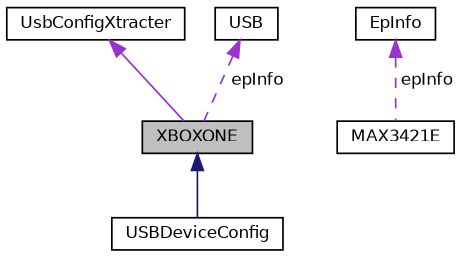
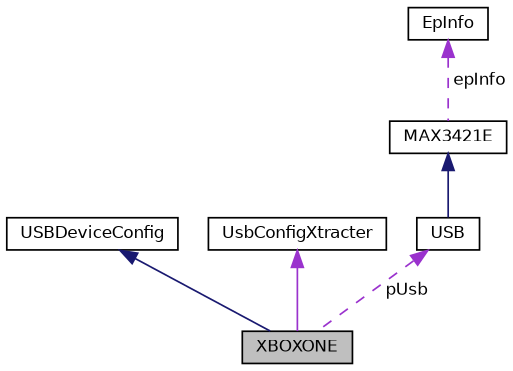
edge "XBOXONE" -> "USB": label " epInfo" -> " pUsb"
edge "USBDeviceConfig" -> "XBOXONE": reversed
edge "USB" -> "MAX3421E": added
